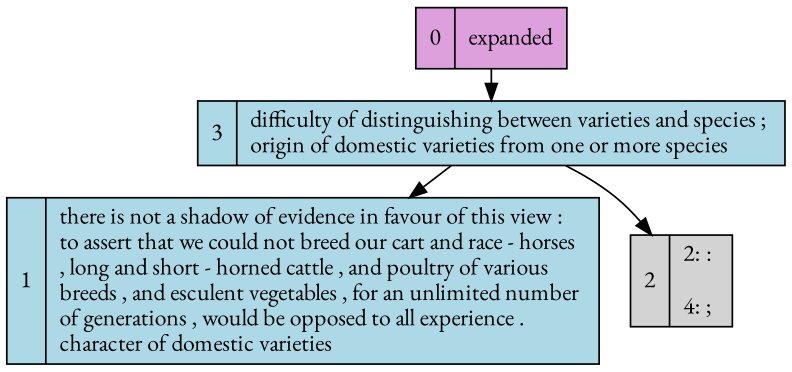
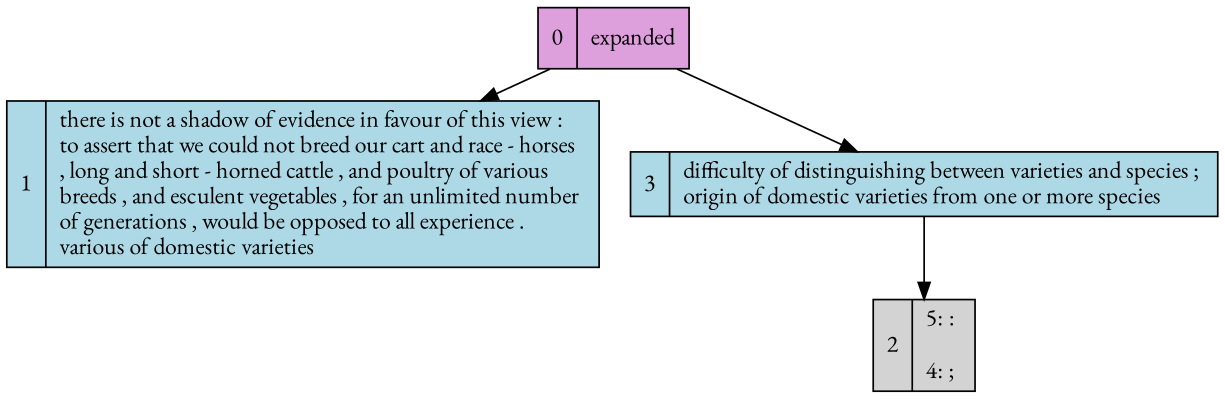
edge "3" -> "1": now "0" -> "1"
node "2": text "2: :" -> "5: :"
node "1": text "character of domestic varieties" -> "various of domestic varieties"
